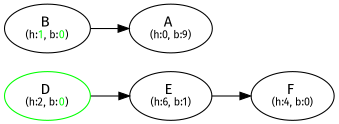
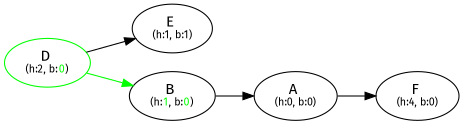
node "A": text "(h:0, b:9)" -> "(h:0, b:0)"
edge "D" -> "B": added
edge "E" -> "F": now "A" -> "F"
node "E": text "(h:6, b:1)" -> "(h:1, b:1)"
